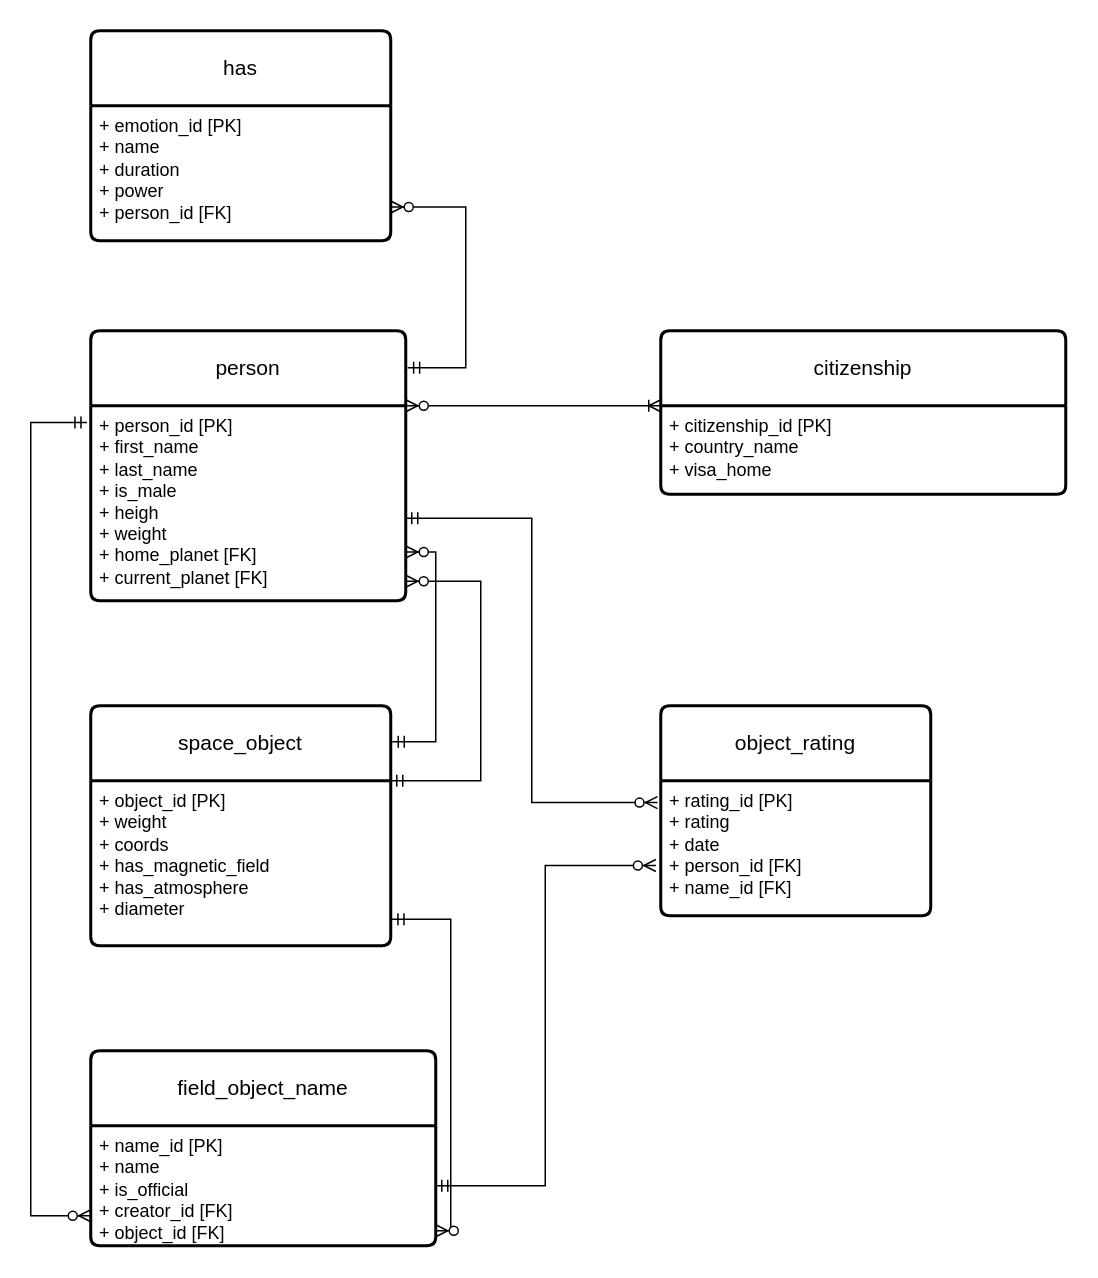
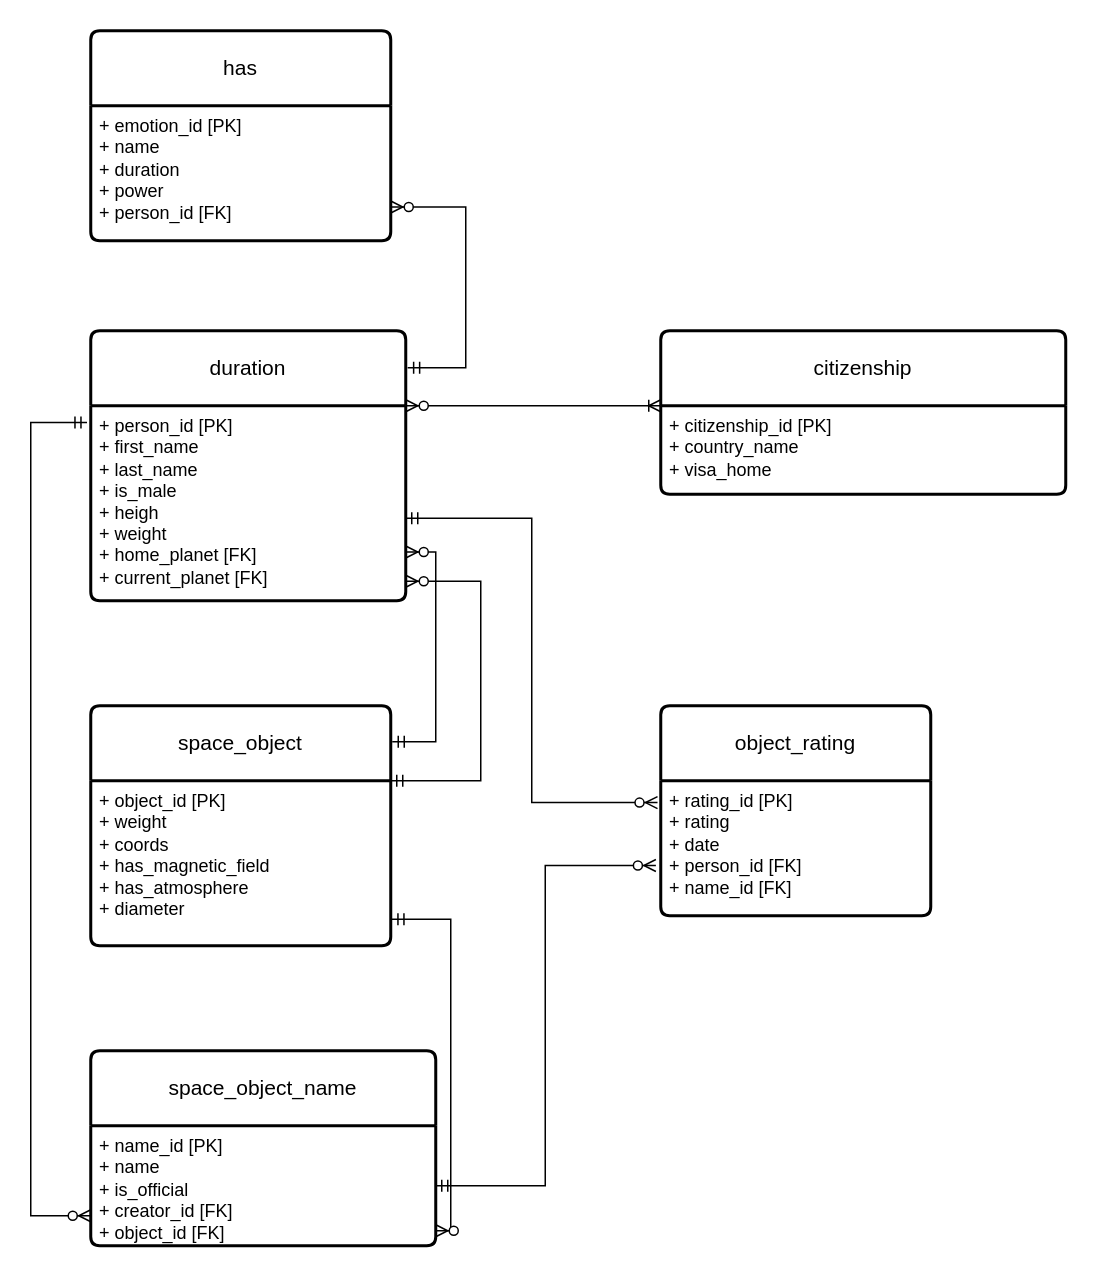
node "person": label "person" -> "duration"
node "field_object_name": label "field_object_name" -> "space_object_name"
